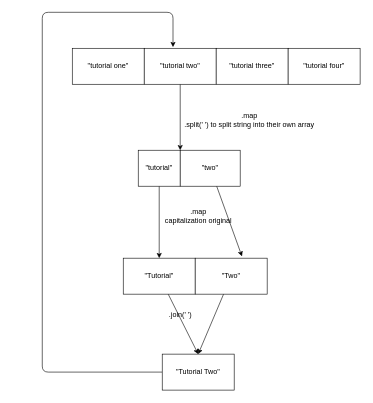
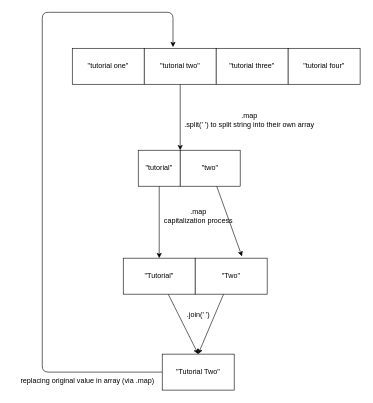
node ".map capitalization original": label ".map capitalization original" -> ".map capitalization process"
node ".join(' ')": moved (180, 315) -> (198, 315)
node "replacing original value in array (via .map)": added
